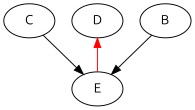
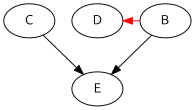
edge "E" -> "D": now "B" -> "D"
